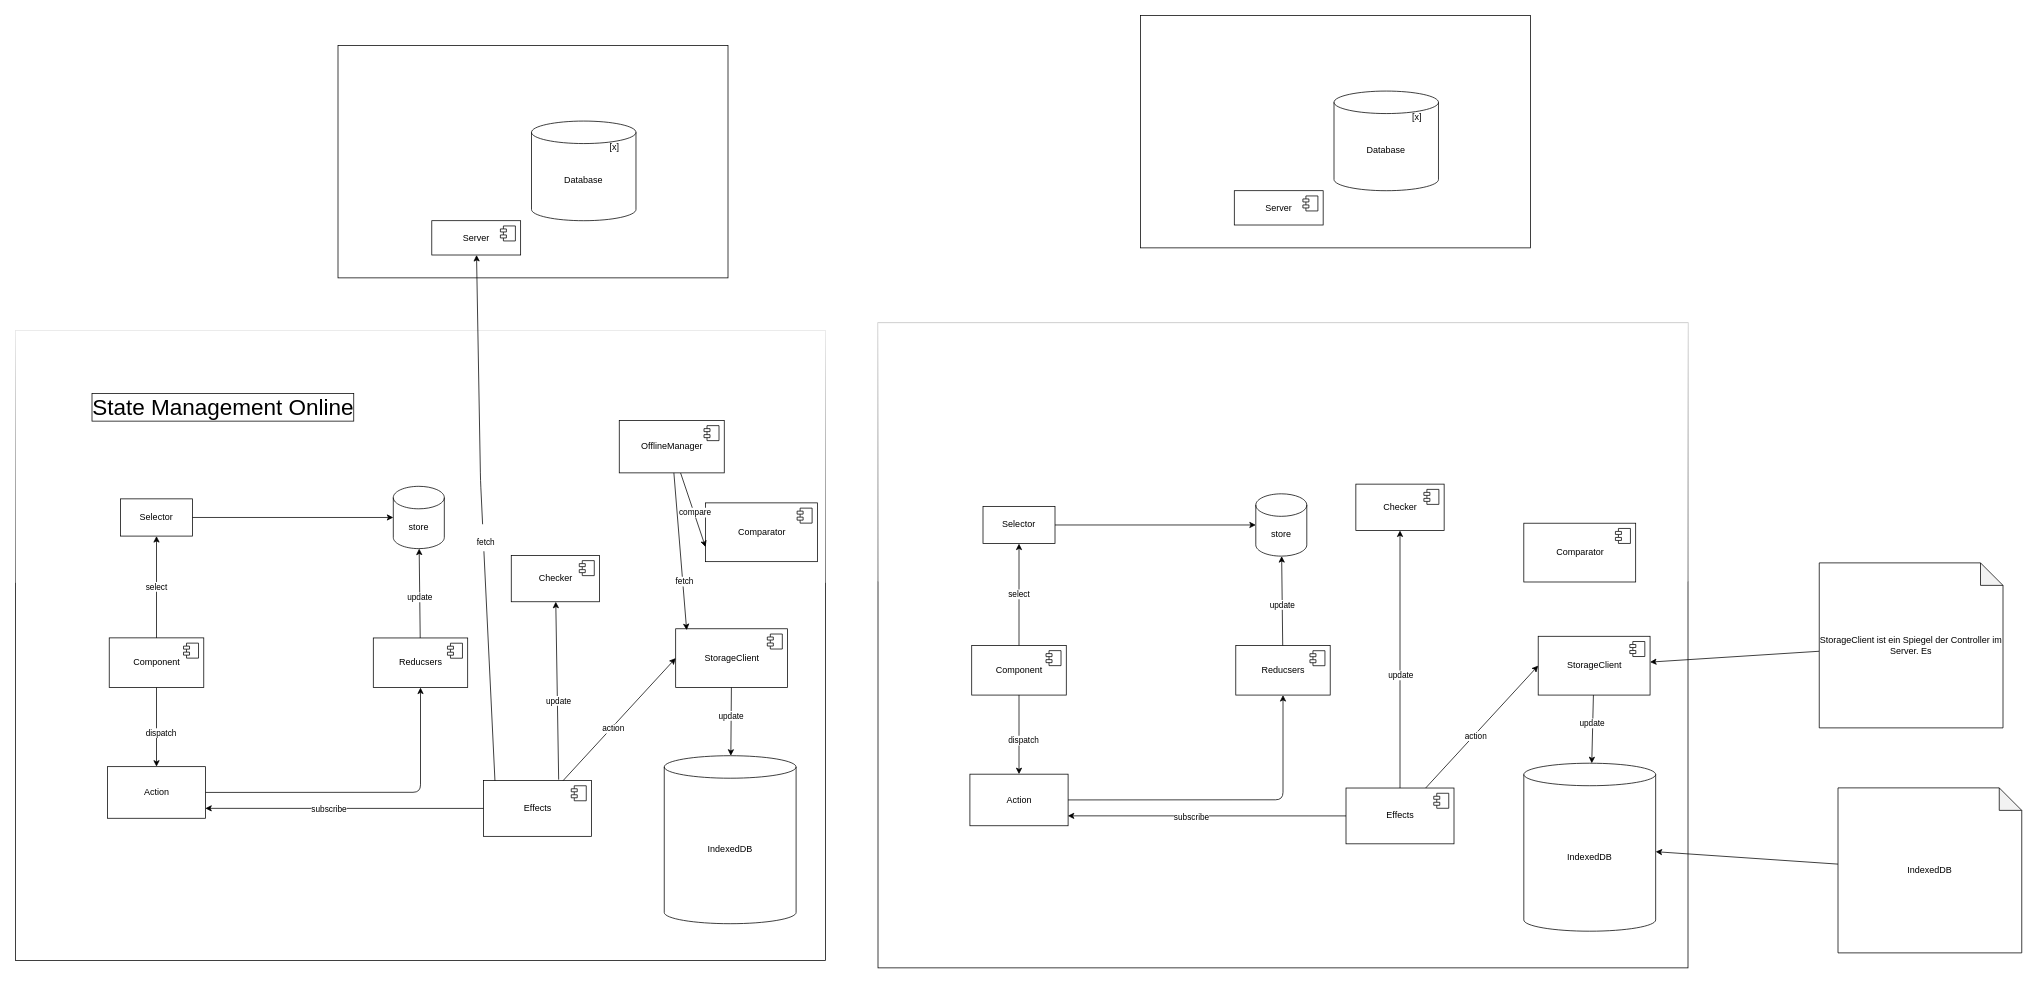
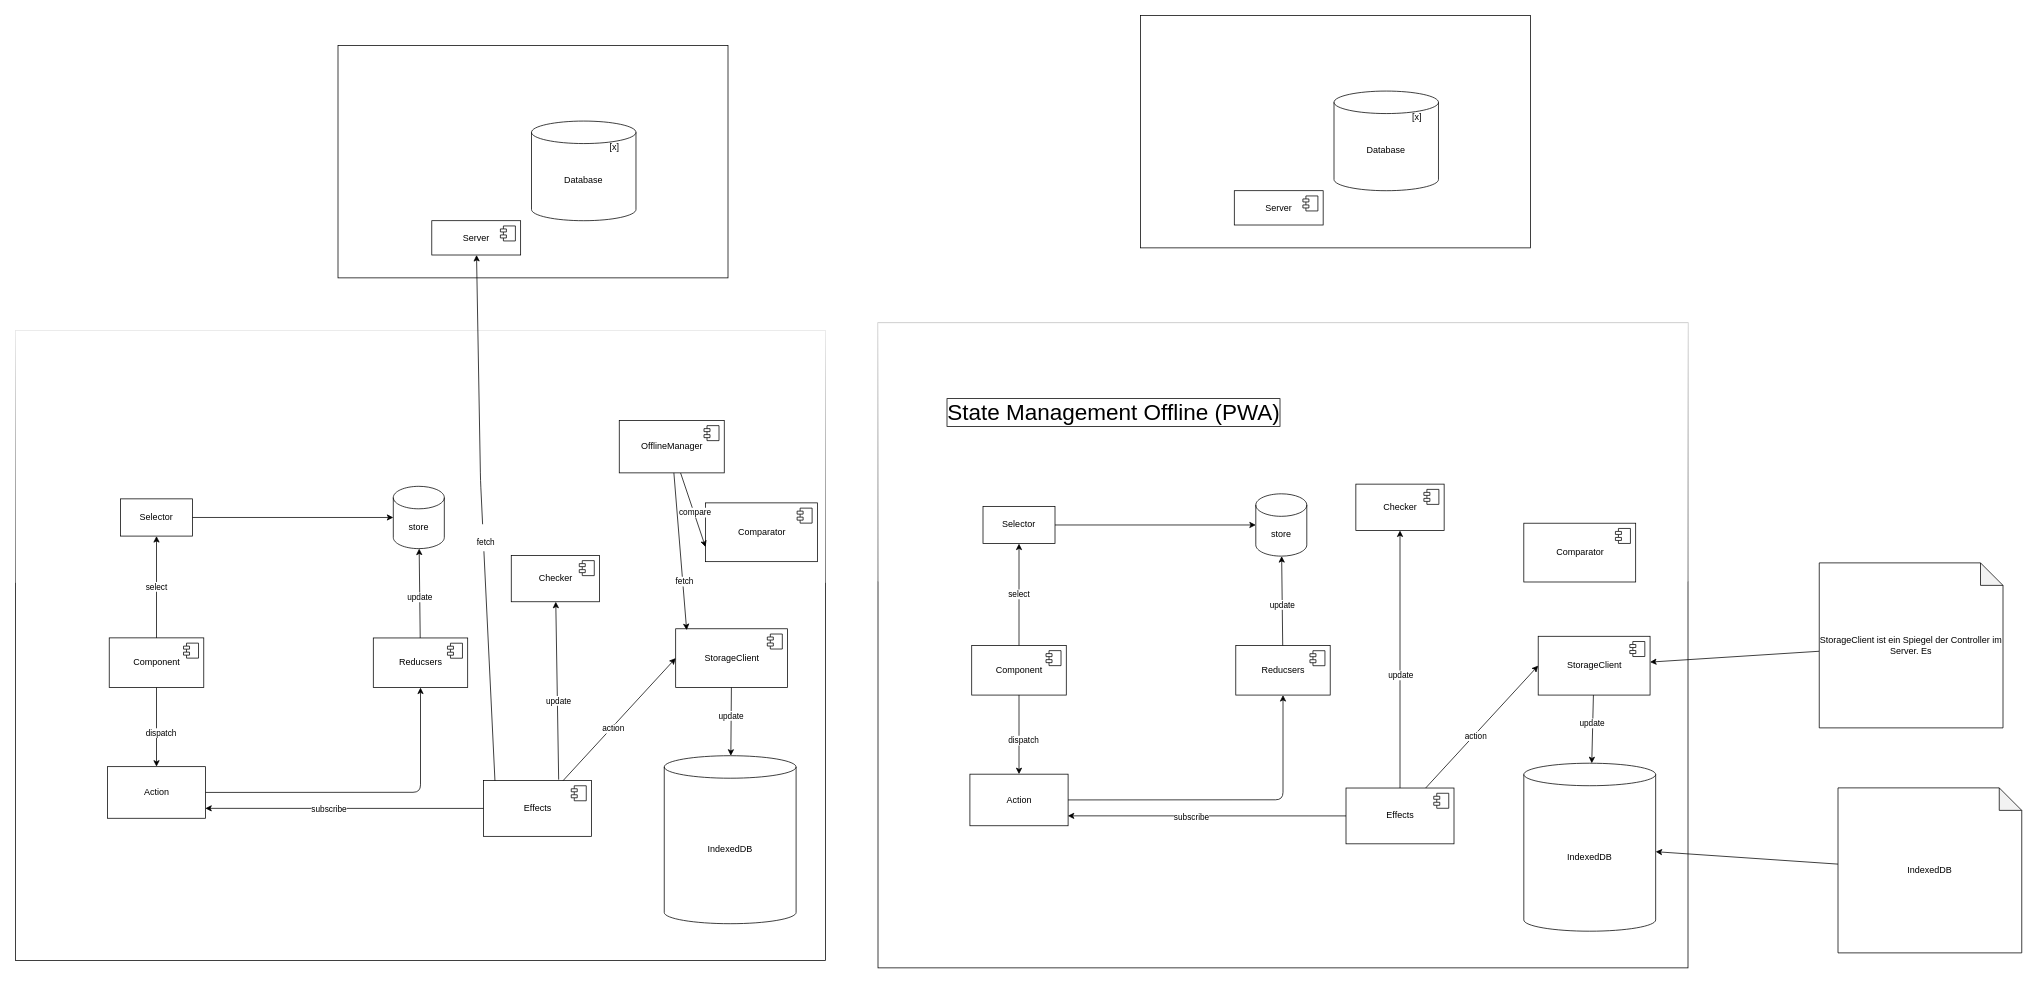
node "State Management Online": removed
node "State Management Offline (PWA)": added
